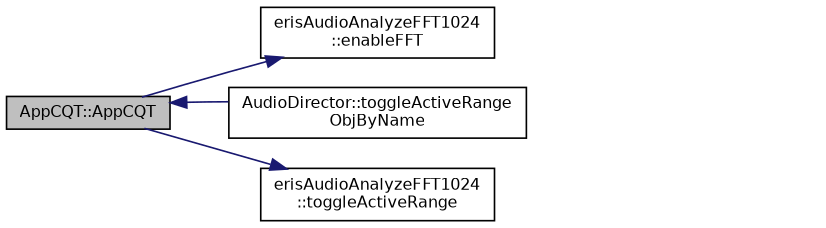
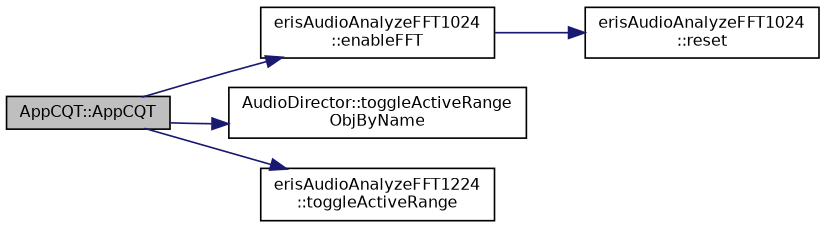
node "erisAudioAnalyzeFFT1024 ::reset": added
edge "AudioDirector::toggleActiveRange ObjByName" -> "AppCQT::AppCQT": reversed
node "erisAudioAnalyzeFFT1024 ::toggleActiveRange": label "erisAudioAnalyzeFFT1024 ::toggleActiveRange" -> "erisAudioAnalyzeFFT1224 ::toggleActiveRange"
